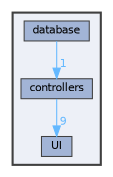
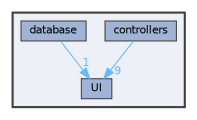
edge "database" -> "controllers": now "database" -> "UI"
